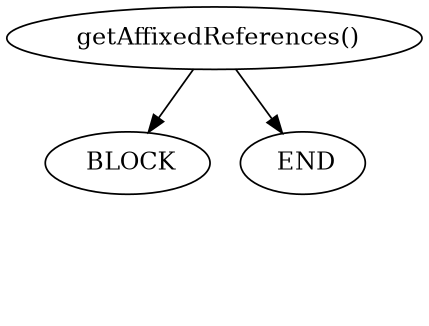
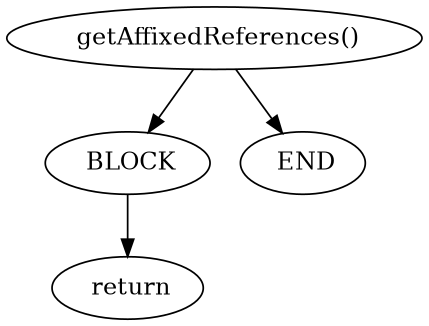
node "return": added
